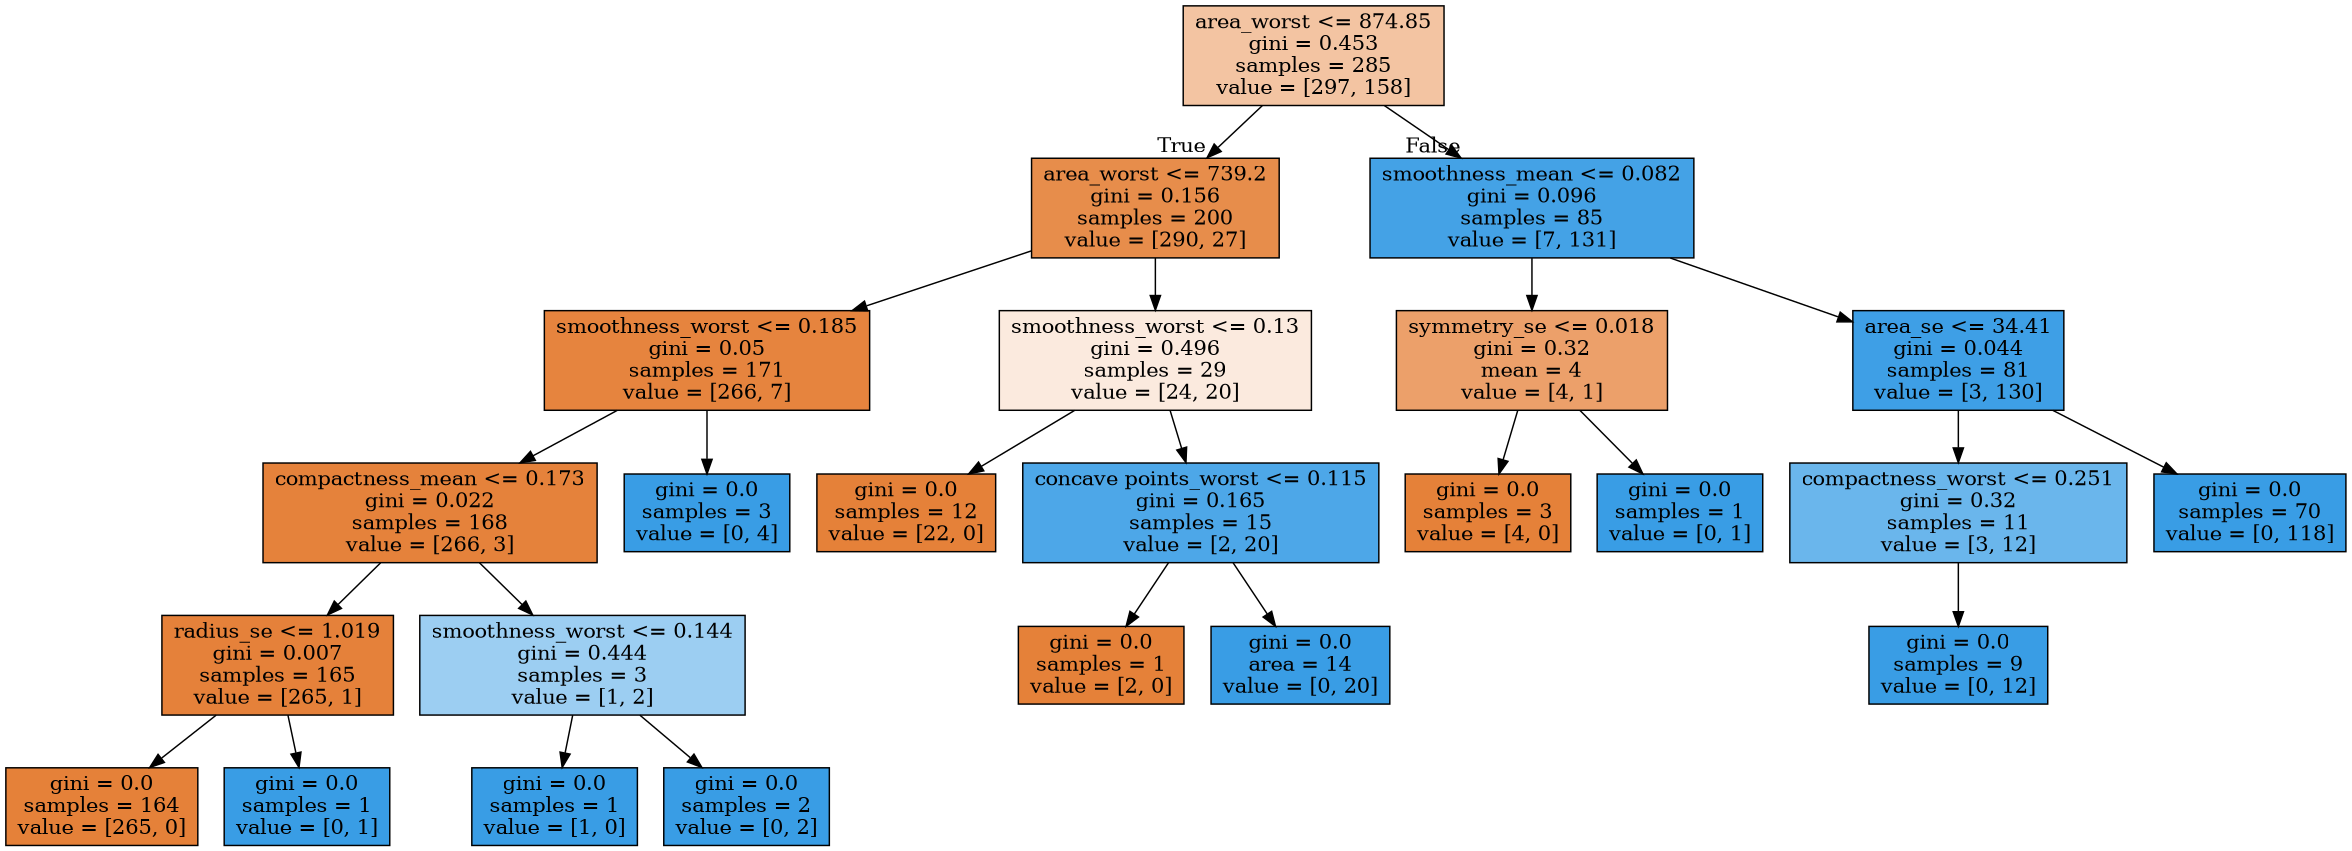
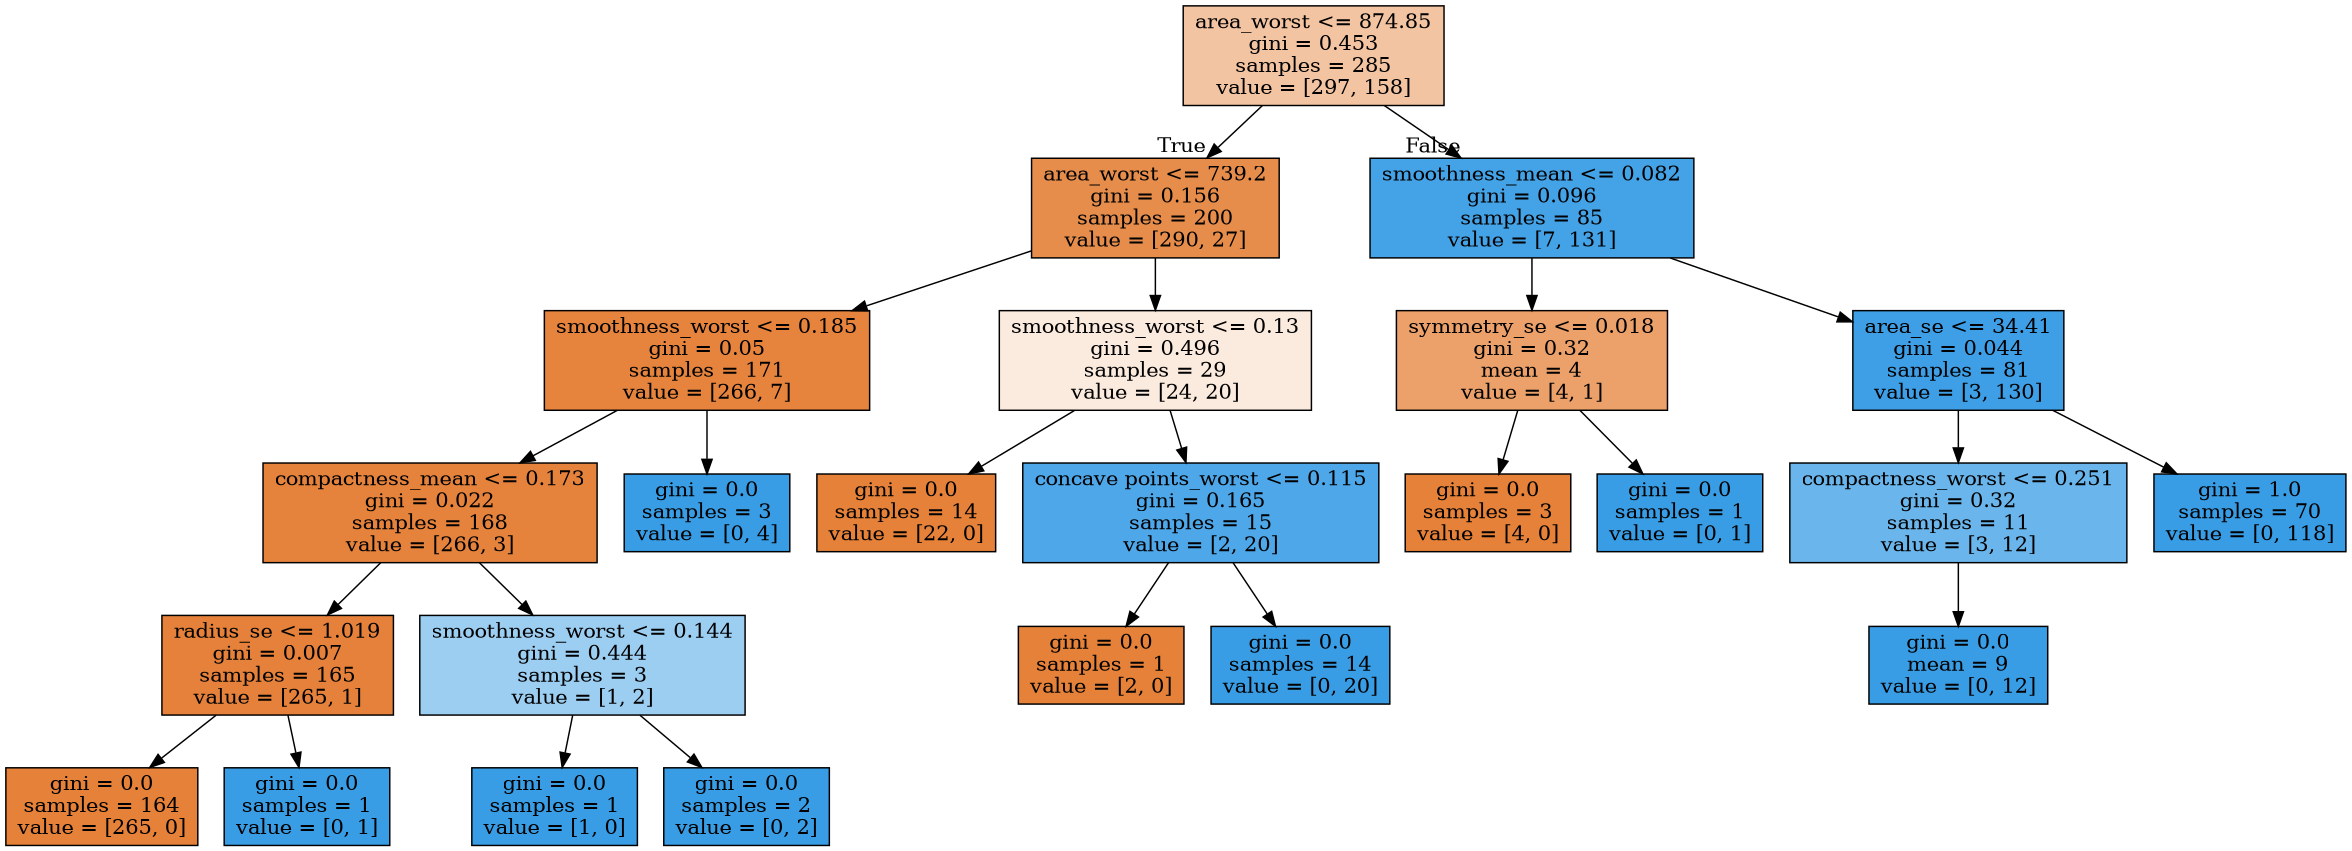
node "gini = 0.0 samples = 12 value = [22, 0]": label "gini = 0.0 samples = 12 value = [22, 0]" -> "gini = 0.0 samples = 14 value = [22, 0]"
node "gini = 0.0 samples = 70 value = [0, 118]": label "gini = 0.0 samples = 70 value = [0, 118]" -> "gini = 1.0 samples = 70 value = [0, 118]"
node "gini = 0.0 area = 14 value = [0, 20]": label "gini = 0.0 area = 14 value = [0, 20]" -> "gini = 0.0 samples = 14 value = [0, 20]"
node "gini = 0.0 samples = 9 value = [0, 12]": label "gini = 0.0 samples = 9 value = [0, 12]" -> "gini = 0.0 mean = 9 value = [0, 12]"
